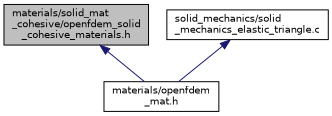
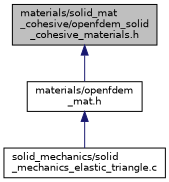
edge "materials/openfdem _mat.h" -> "solid_mechanics/solid _mechanics_elastic_triangle.c": reversed
